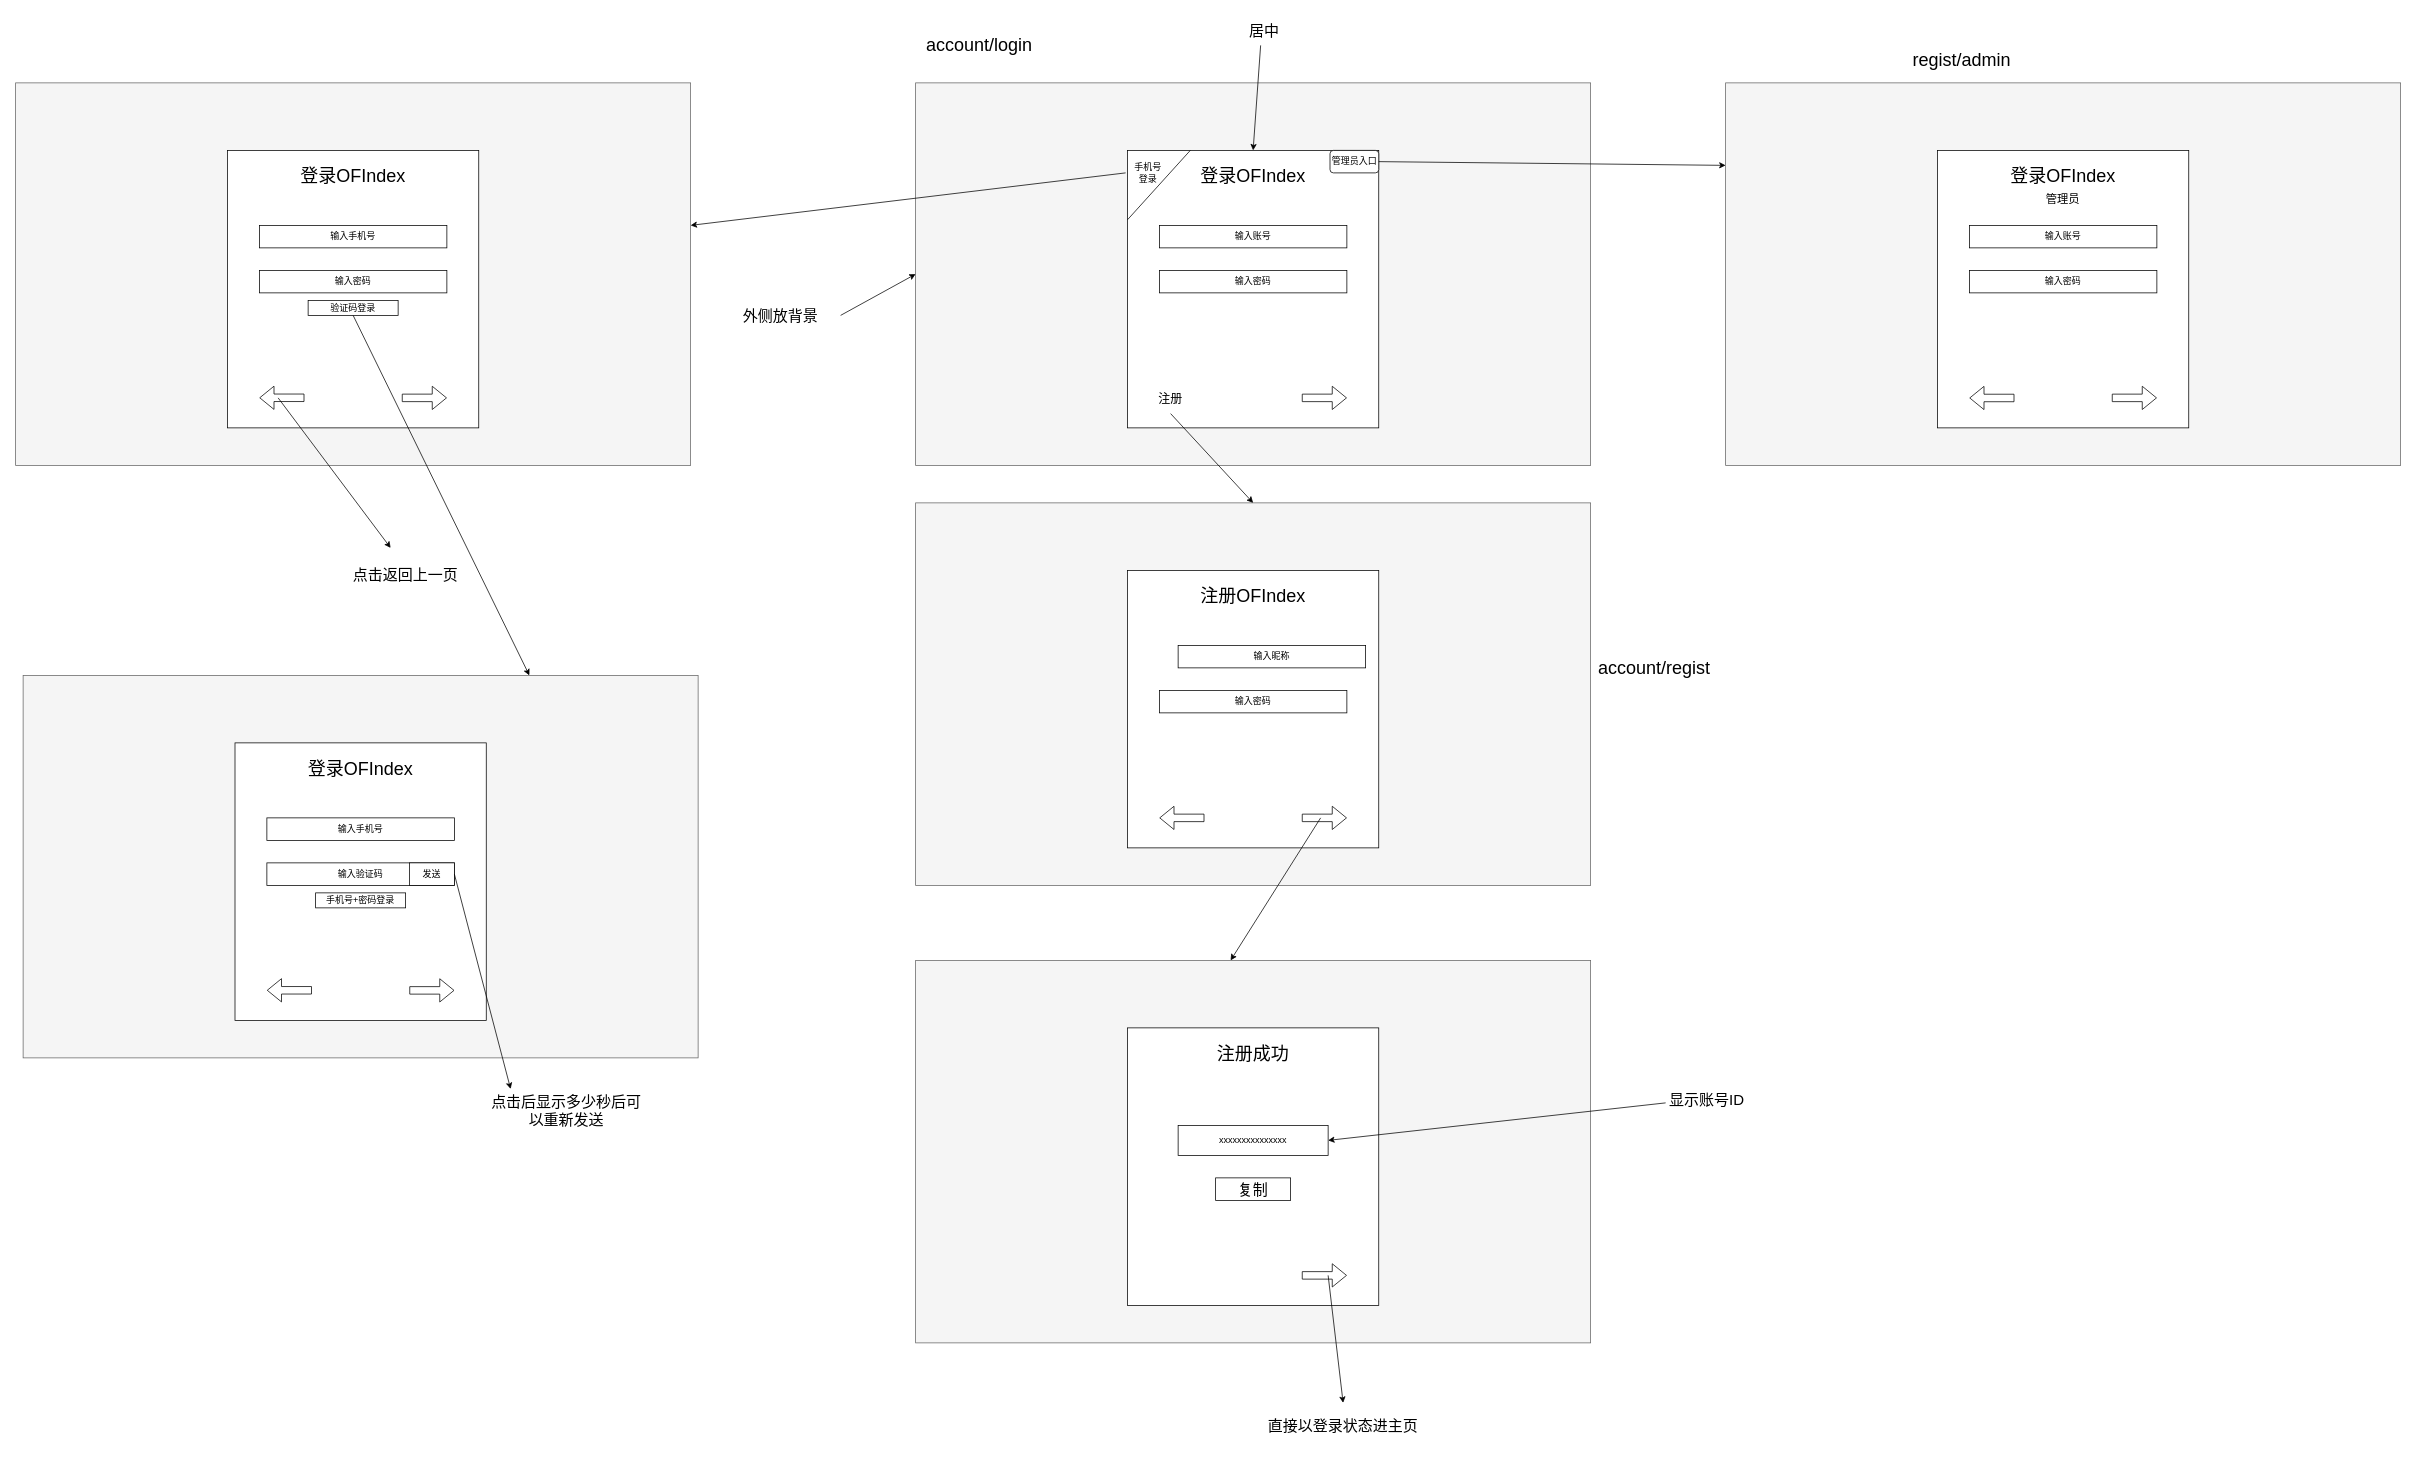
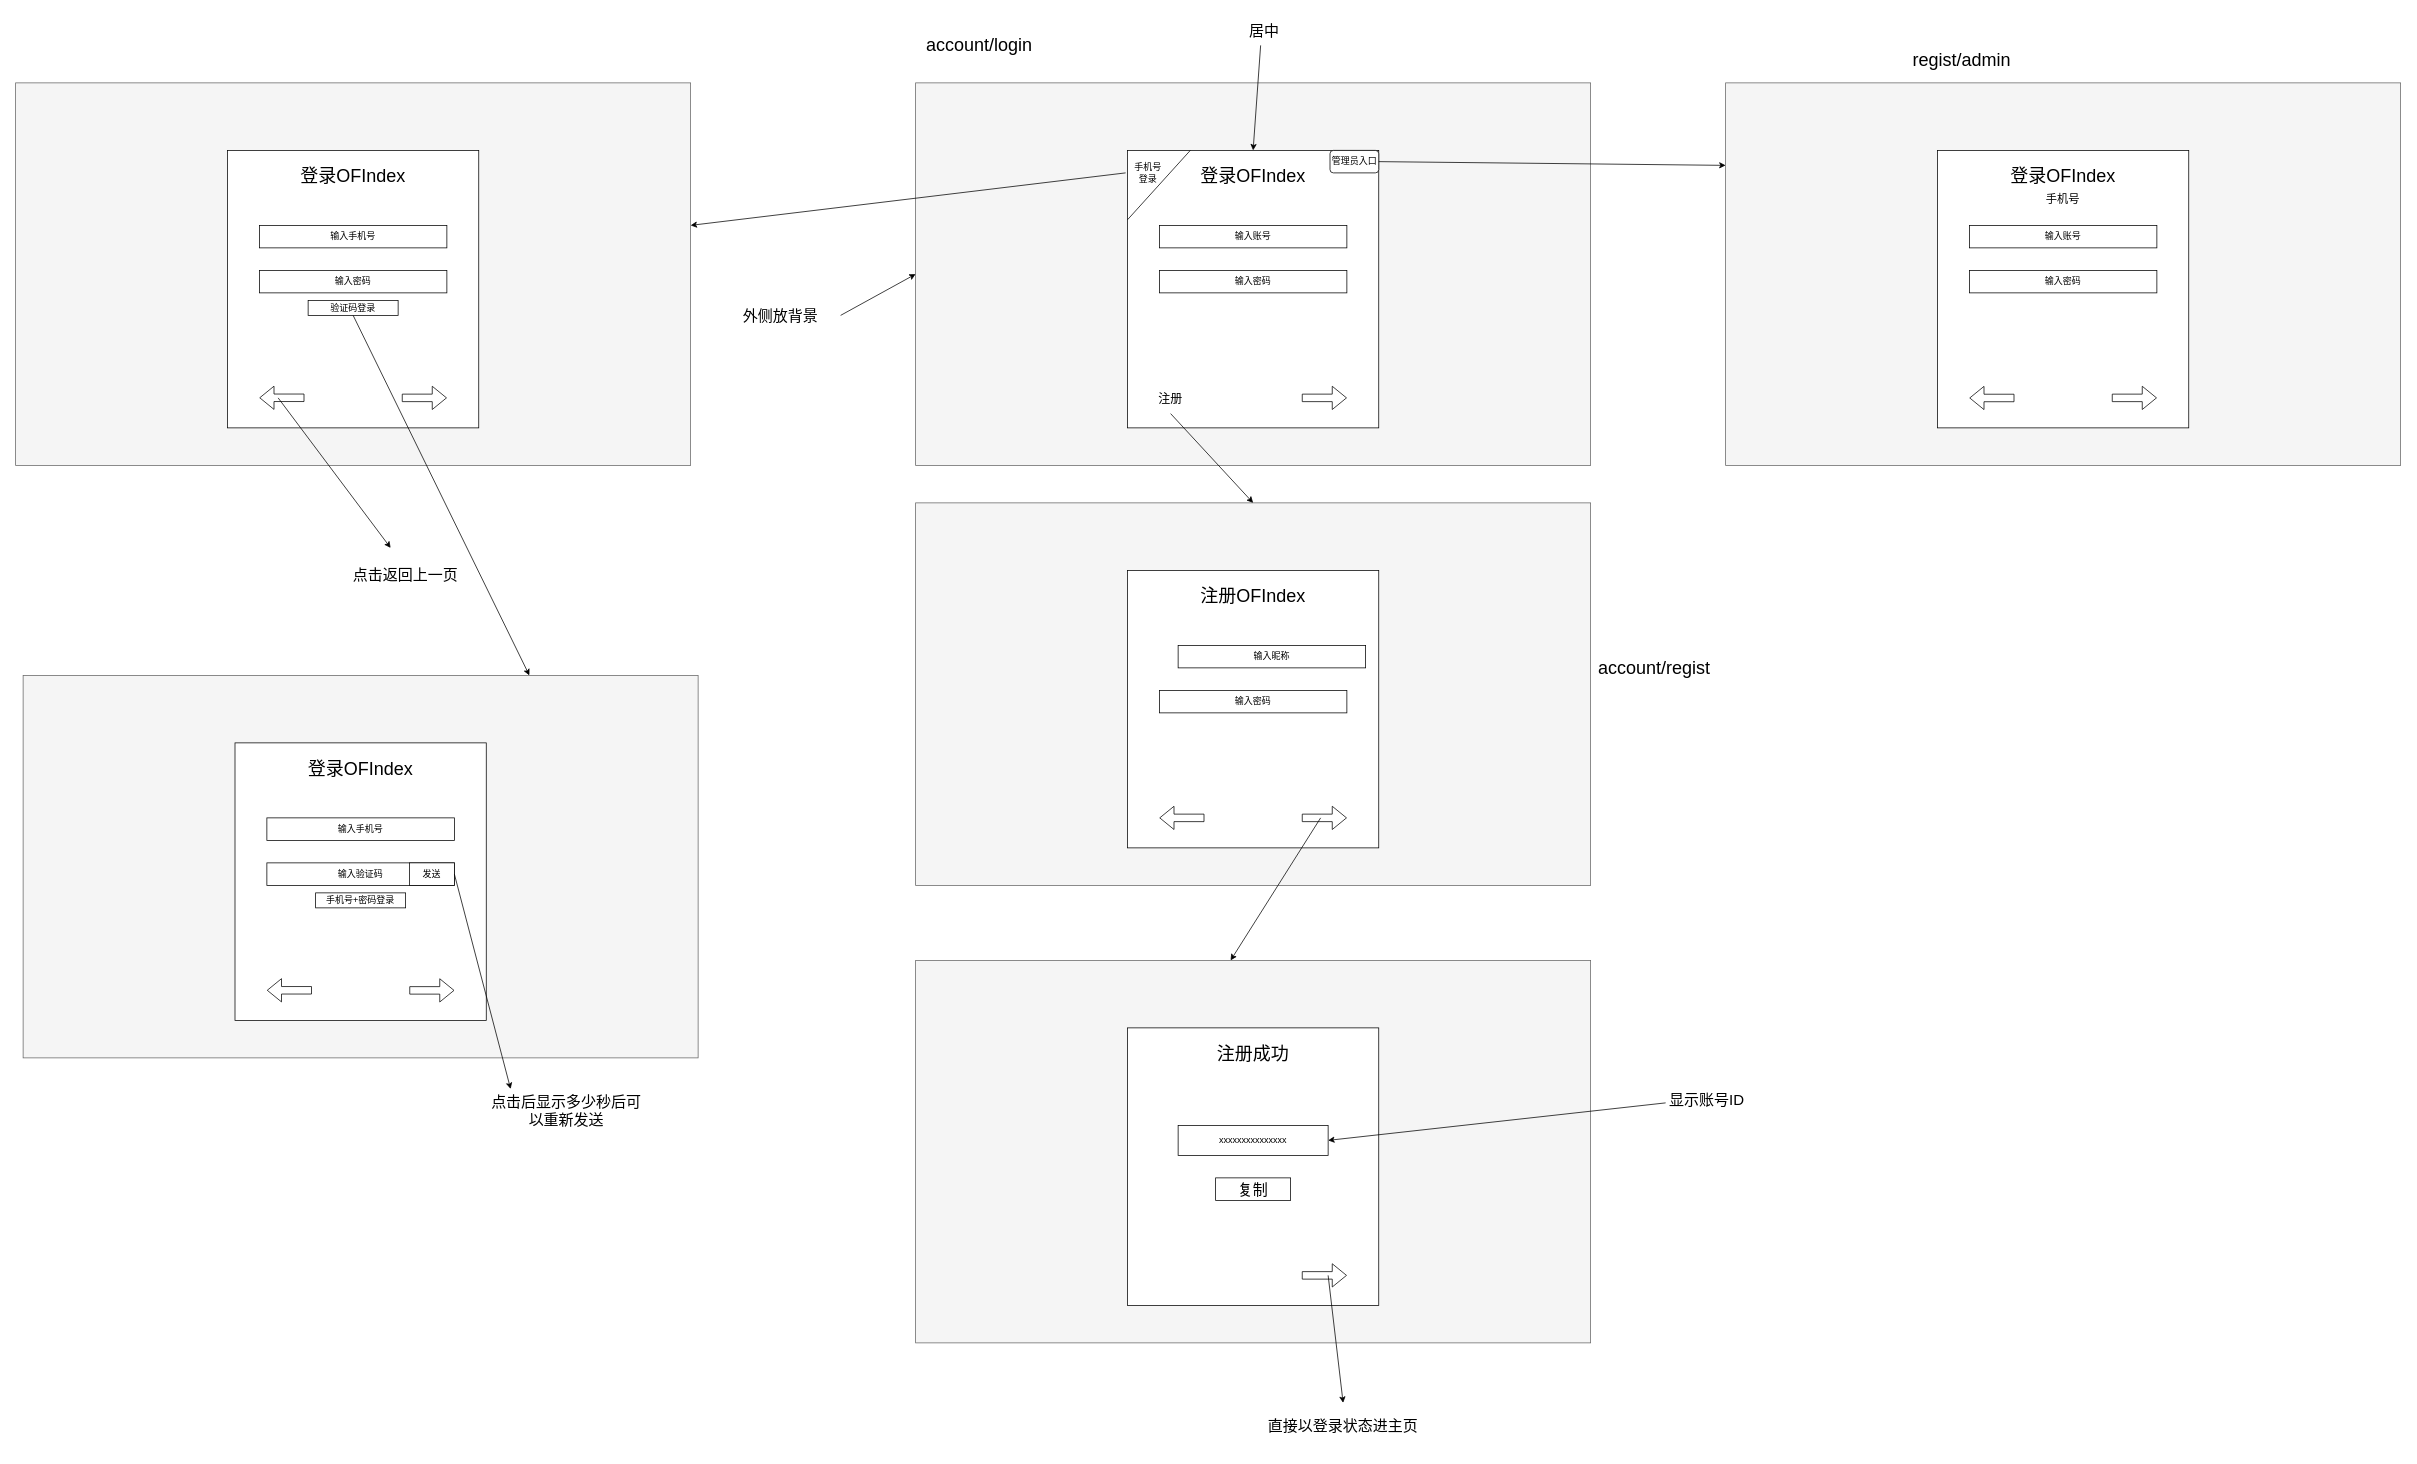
node "管理员": label "管理员" -> "手机号"
